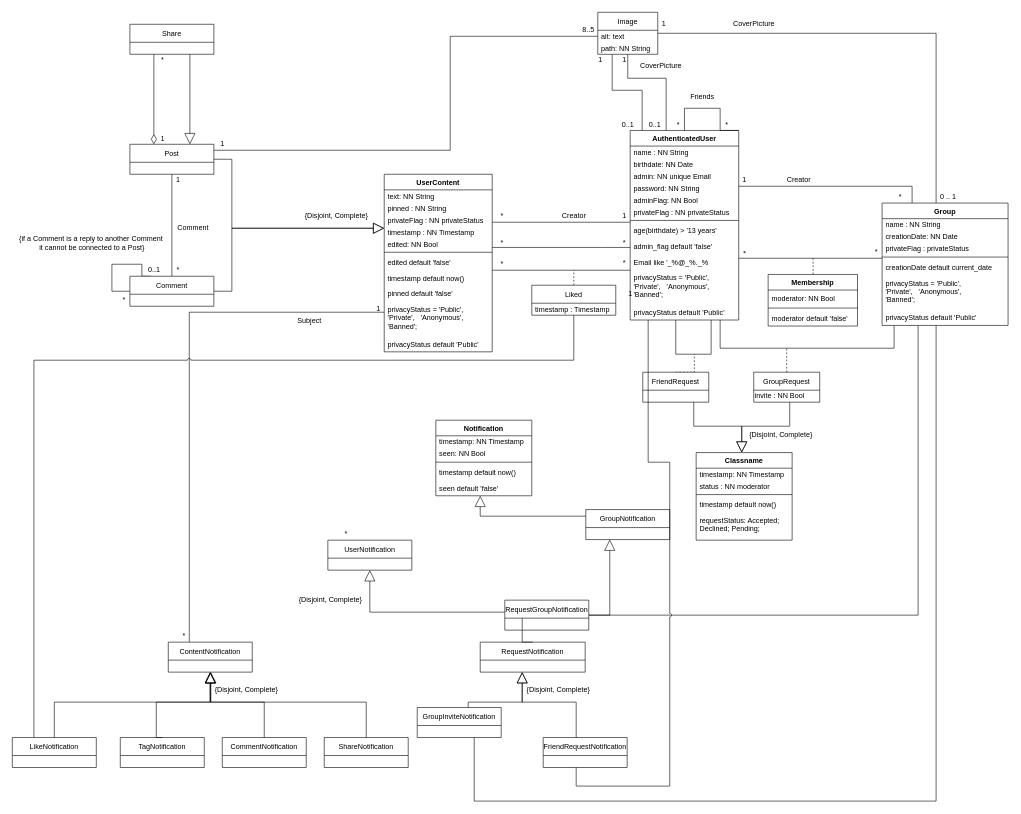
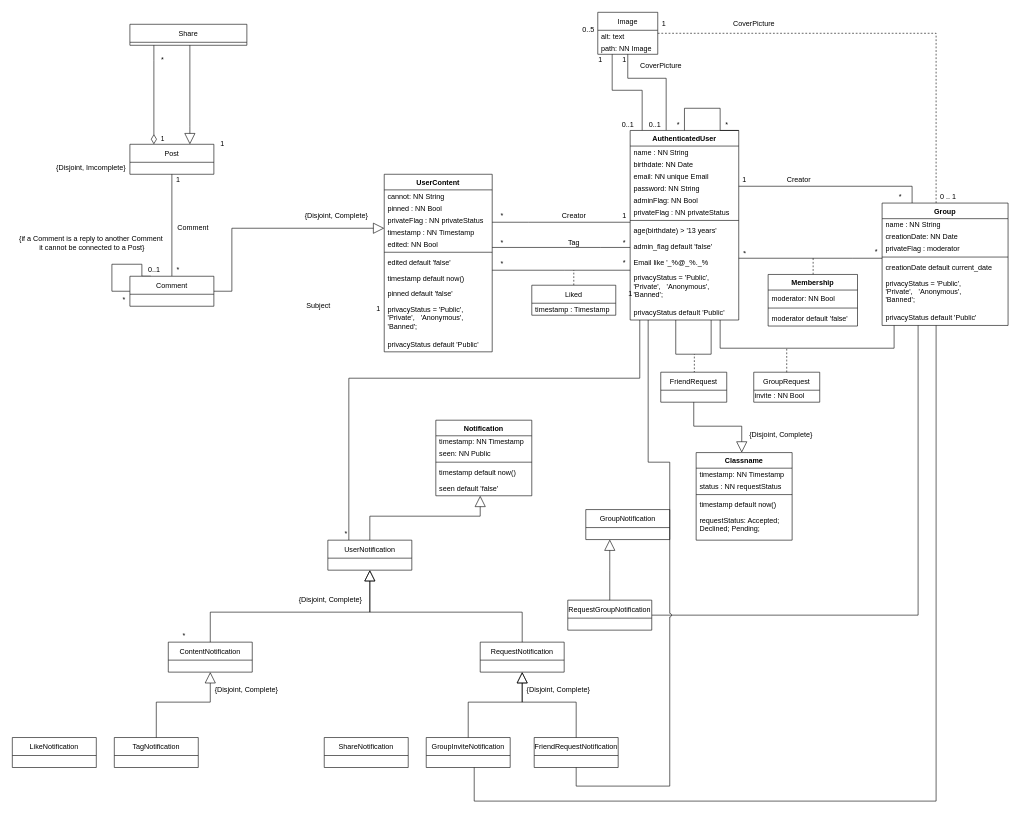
node "8..5": label "8..5" -> "0..5"
edge "Image" -- "Group": style solid -> dashed
node "Share": size 84x30 -> 117x21
node "path: NN String": label "path: NN String" -> "path: NN Image"
node "Friends": removed
edge "Image" -- "Post": removed
node "{Disjoint, Imcomplete}": added
node "admin: NN unique Email": label "admin: NN unique Email" -> "email: NN unique Email"
edge "Post" -> "UserContent": removed
node "text: NN String": label "text: NN String" -> "cannot: NN String"
node "pinned : NN String": label "pinned : NN String" -> "pinned : NN Bool"
node "Tag": added
node "privateFlag : privateStatus": label "privateFlag : privateStatus" -> "privateFlag : moderator"
node "Subject": moved (309, 321) -> (318, 306)
edge "Liked" -- "LikeNotification": removed
edge "AuthenticatedUser" -- "UserNotification": added
edge "UserContent" -- "ContentNotification": removed
node "FriendRequest": moved (676, 387) -> (694, 387)
edge "GroupRequest" -> "Classname": removed
node "seen: NN Bool": label "seen: NN Bool" -> "seen: NN Public"
node "status : NN moderator": label "status : NN moderator" -> "status : NN requestStatus"
edge "UserNotification" -> "Notification": added
edge "GroupNotification" -> "Notification": removed
edge "ContentNotification" -> "UserNotification": added
node "RequestGroupNotification": moved (547, 615) -> (610, 615)
node "RequestNotification": size 105x30 -> 84x30
edge "LikeNotification" -> "ContentNotification": removed
edge "ShareNotification" -> "ContentNotification": removed
edge "CommentNotification" -> "ContentNotification": removed
node "GroupInviteNotification": moved (459, 723) -> (468, 753)
node "TagNotification": moved (162, 753) -> (156, 753)
node "CommentNotification": removed
node "FriendRequestNotification": moved (585, 753) -> (576, 753)
